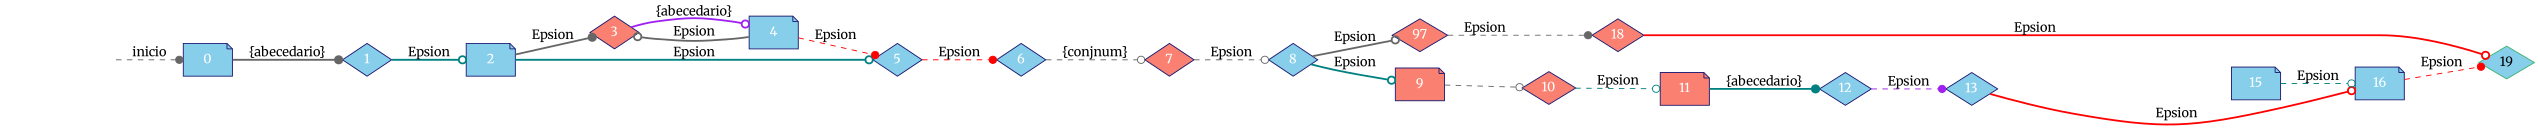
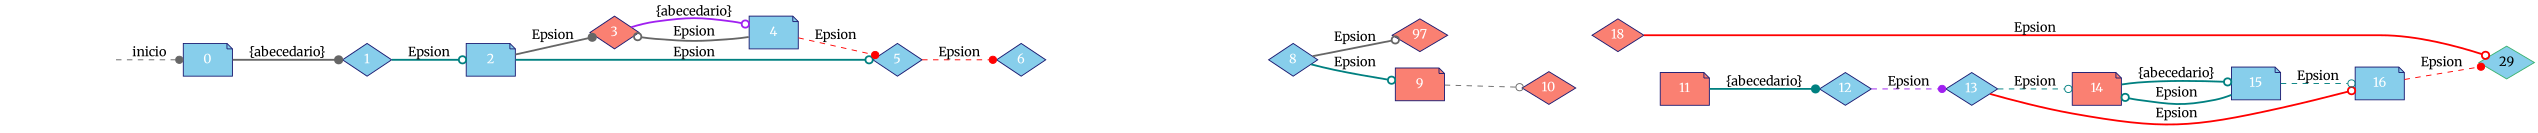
edge "97" -> "18": removed, label "Epsion"
node "7": removed
node "19": label "19" -> "29"
edge "10" -> "11": removed, label "Epsion"
node "14": added
